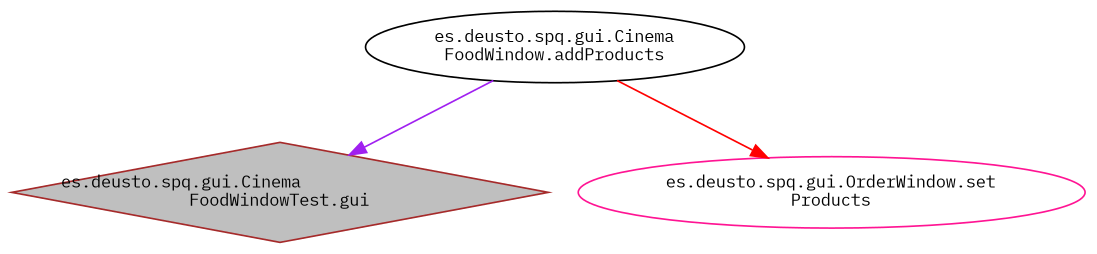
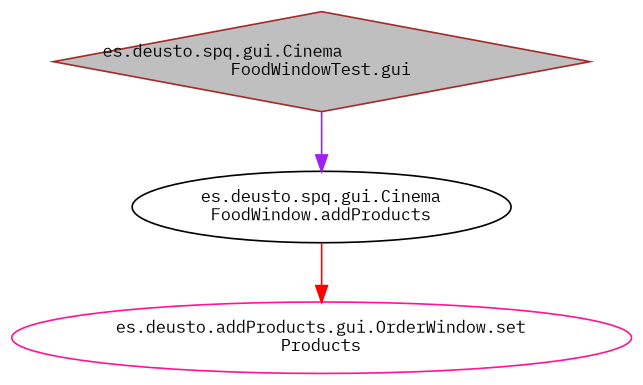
edge "es.deusto.spq.gui.Cinema FoodWindow.addProducts" -> "es.deusto.spq.gui.Cinema FoodWindowTest.gui": reversed
node "es.deusto.spq.gui.OrderWindow.set Products": label "es.deusto.spq.gui.OrderWindow.set Products" -> "es.deusto.addProducts.gui.OrderWindow.set Products"
